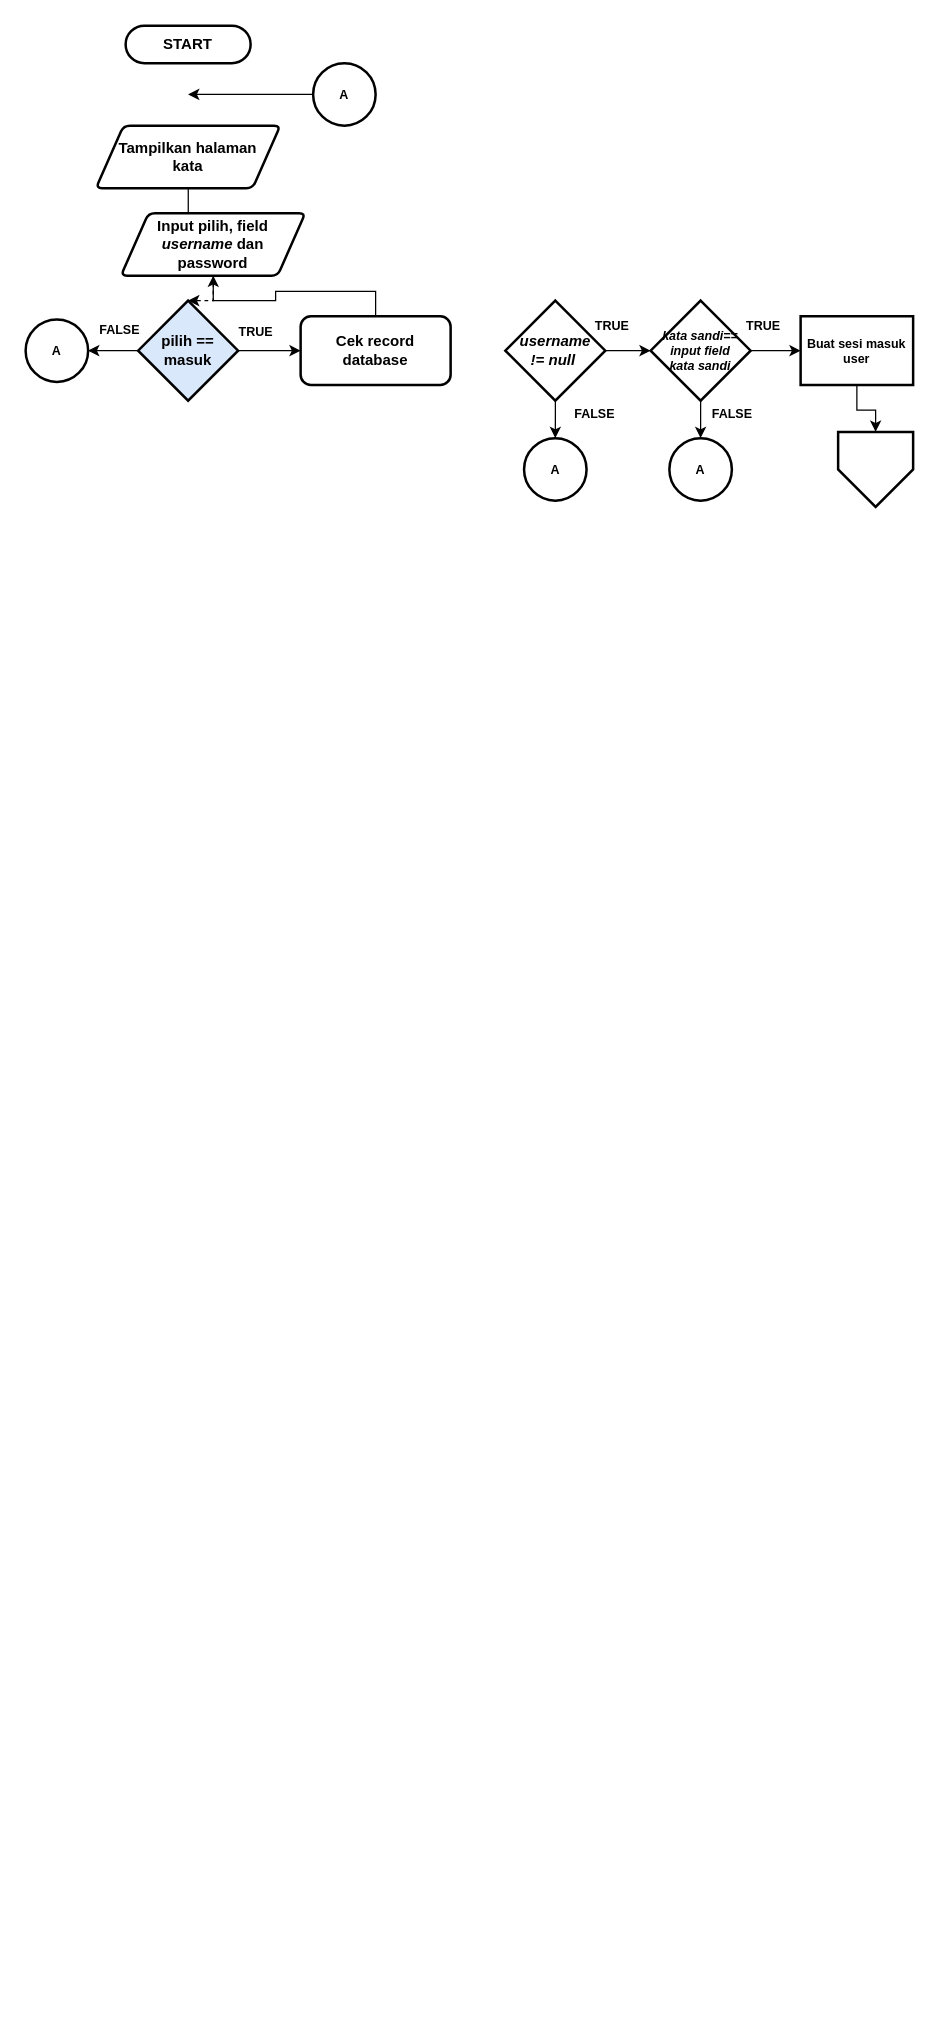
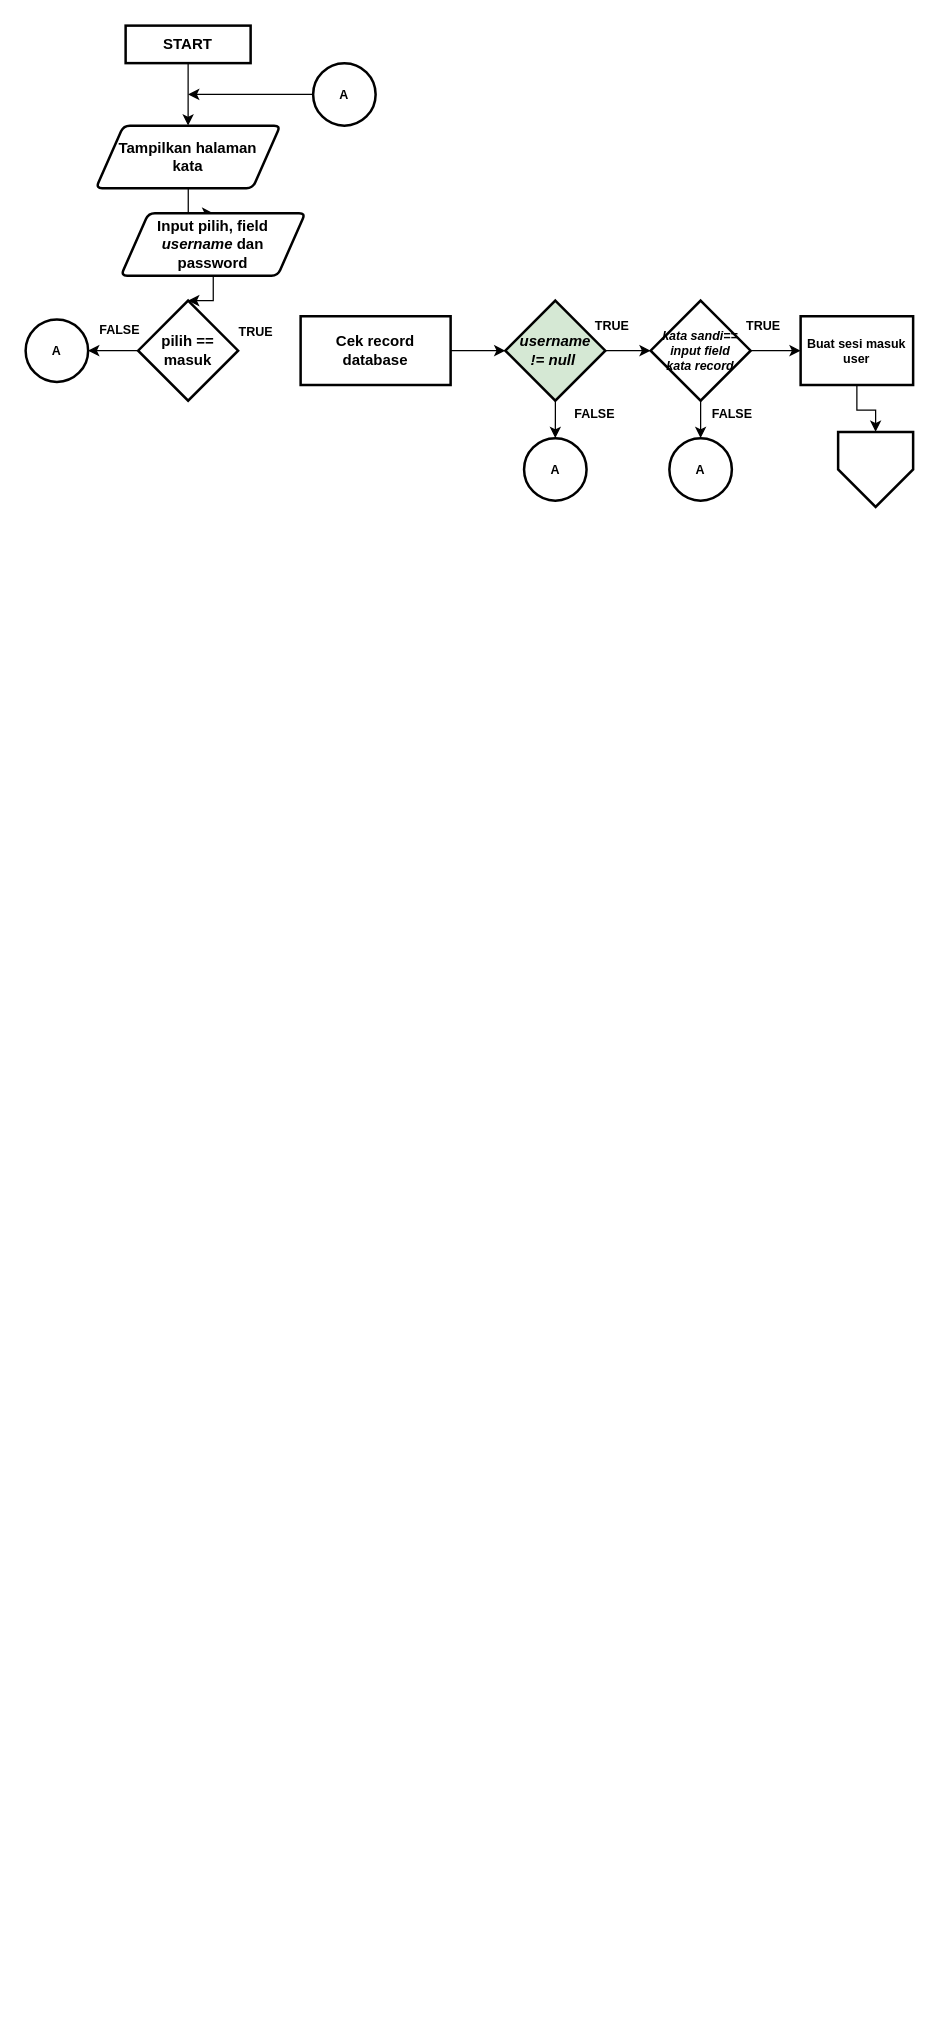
node "START": shape rounded rectangle -> rectangle
edge "START" -> "Tampilkan halaman kata": added
edge "Tampilkan halaman kata" -- "Input pilih, field username dan password": arrowhead none -> classic
edge "Cek record database" -> "Input pilih, field username dan password": now "Cek record database" -> "username != null"
edge "Input pilih, field username dan password" -> "pilih == masuk": style dashed -> solid
node "pilih == masuk": fillcolor #dae8fc -> #ffffff
edge "pilih == masuk" -> "Cek record database": removed
node "Cek record database": shape rounded rectangle -> rectangle
node "username != null": fillcolor #ffffff -> #d5e8d4
node "kata sandi==input fieldkata sandi": label "kata sandi==input fieldkata sandi" -> "kata sandi==input fieldkata record"
